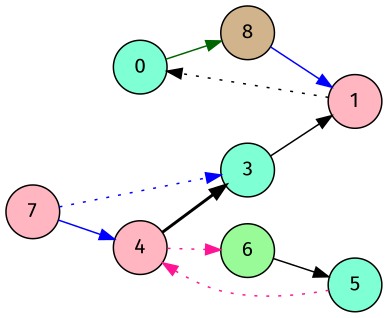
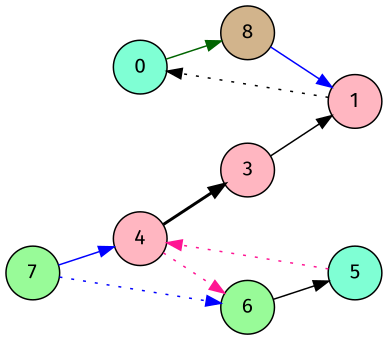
node "3": fillcolor aquamarine -> lightpink
edge "7" -> "3": now "7" -> "6"
node "7": fillcolor lightpink -> palegreen
